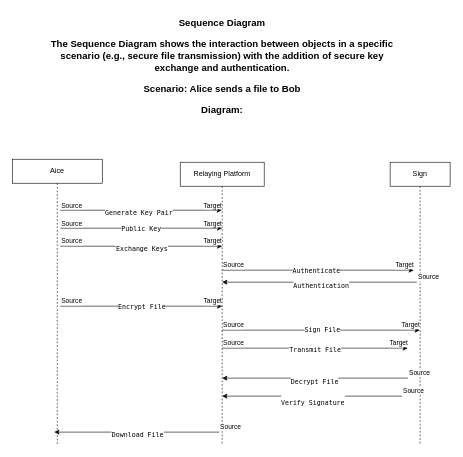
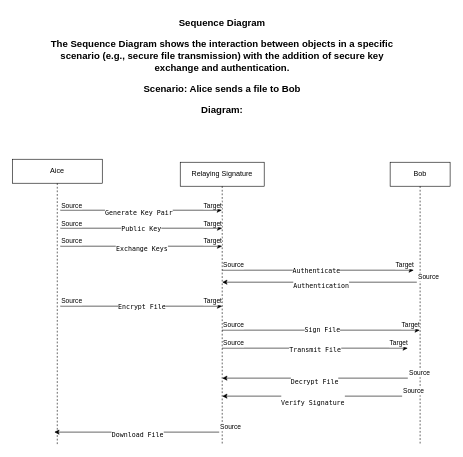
node "Relaying Platform": label "Relaying Platform" -> "Relaying Signature"
node "Sign": label "Sign" -> "Bob"
